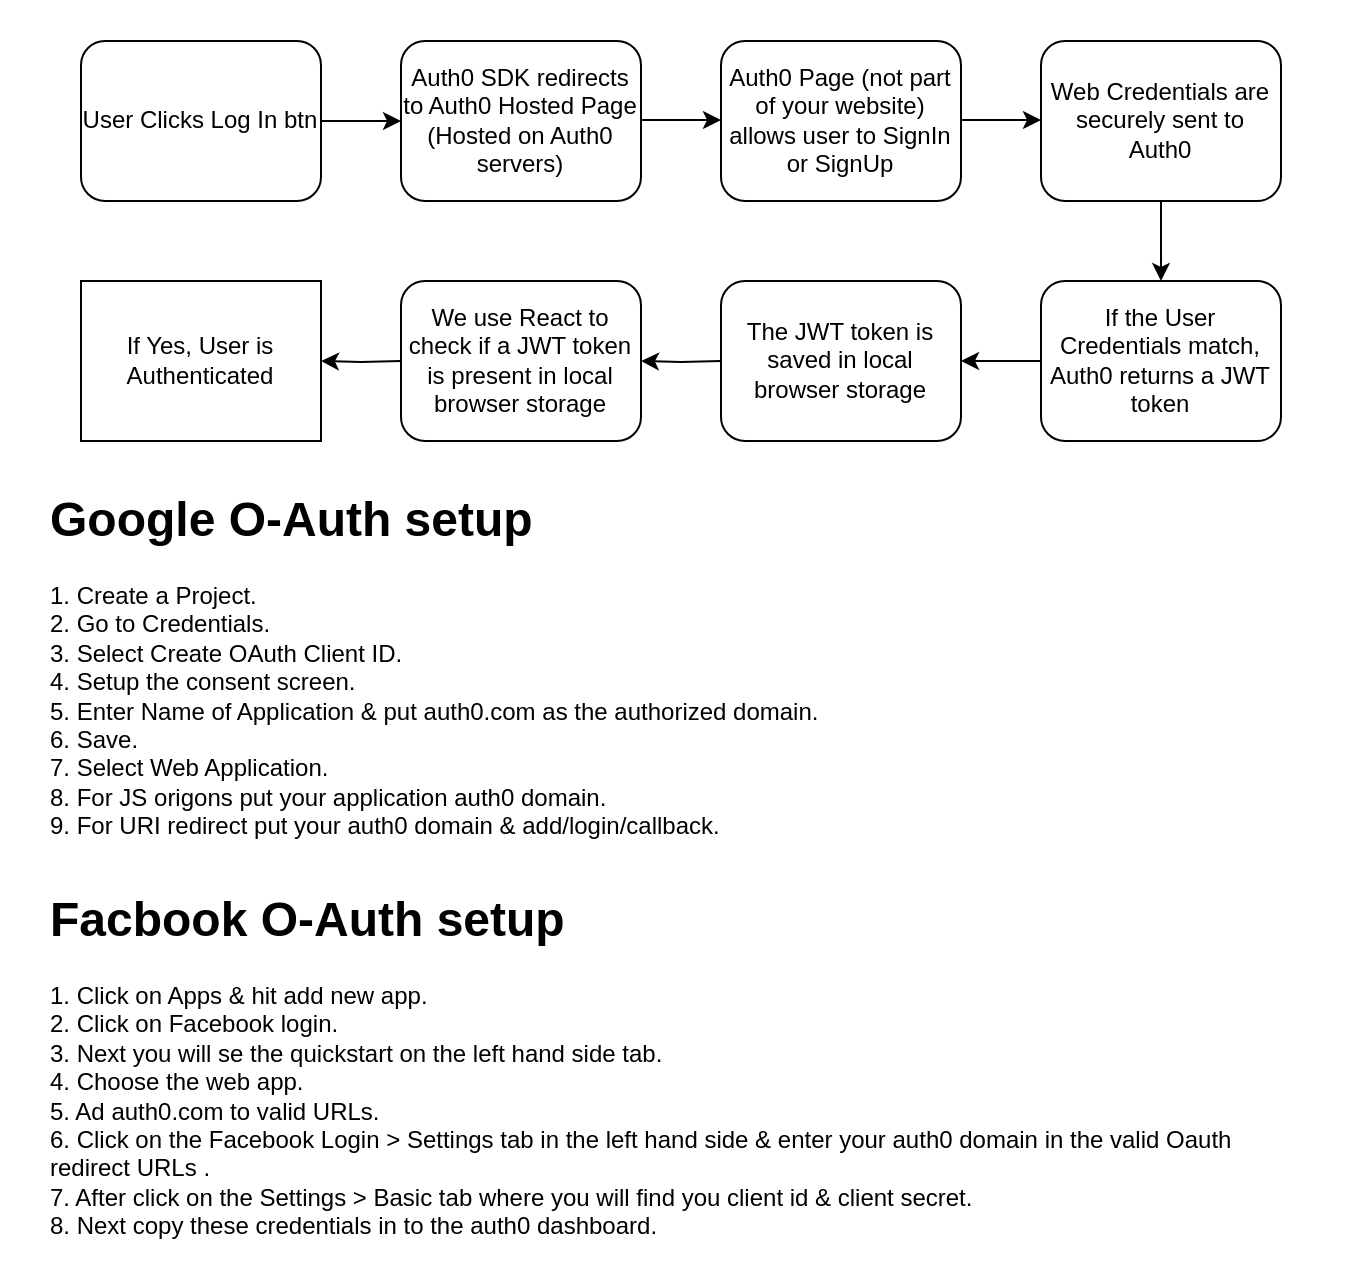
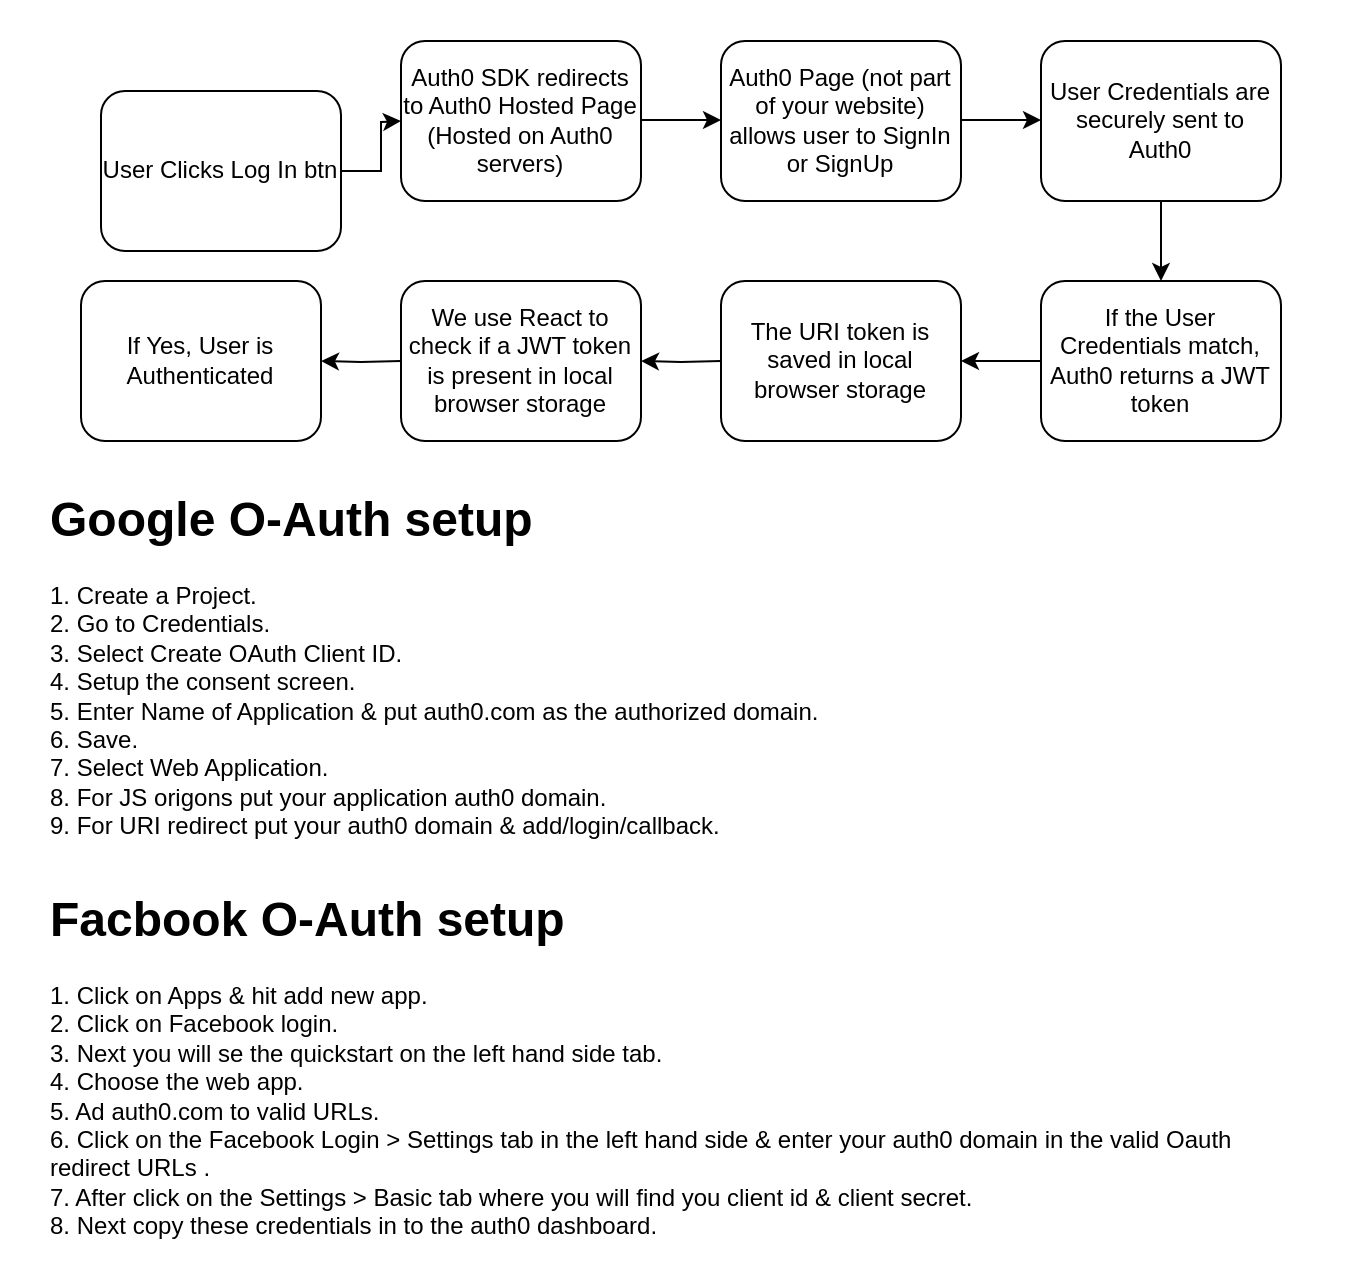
node "User Clicks Log In btn": moved (201, 121) -> (221, 171)
node "Web Credentials are securely sent to Auth0": label "Web Credentials are securely sent to Auth0" -> "User Credentials are securely sent to Auth0"
node "If Yes, User is Authenticated": shape rectangle -> rounded rectangle
node "The JWT token is saved in local browser storage": label "The JWT token is saved in local browser storage" -> "The URI token is saved in local browser storage"
